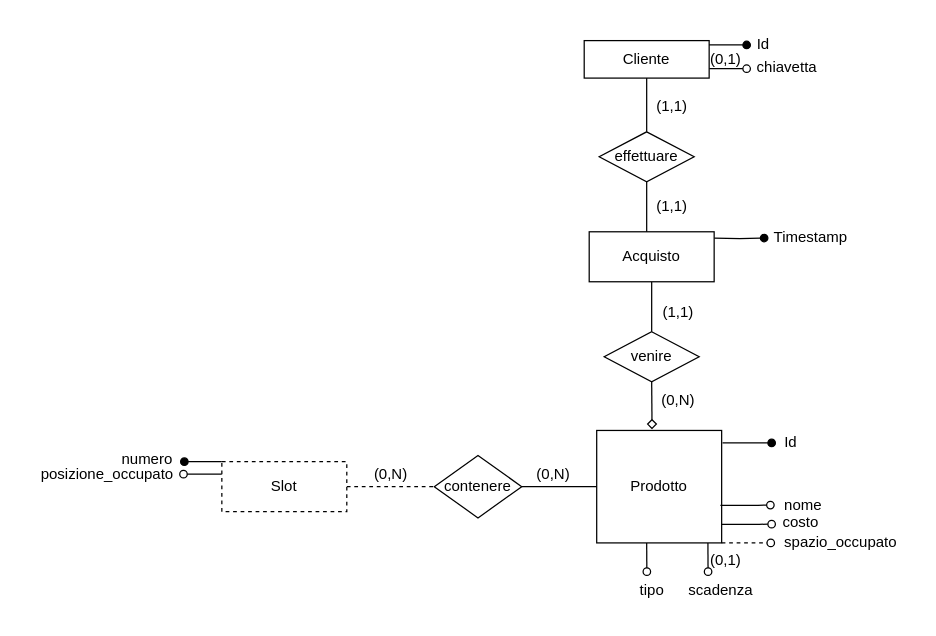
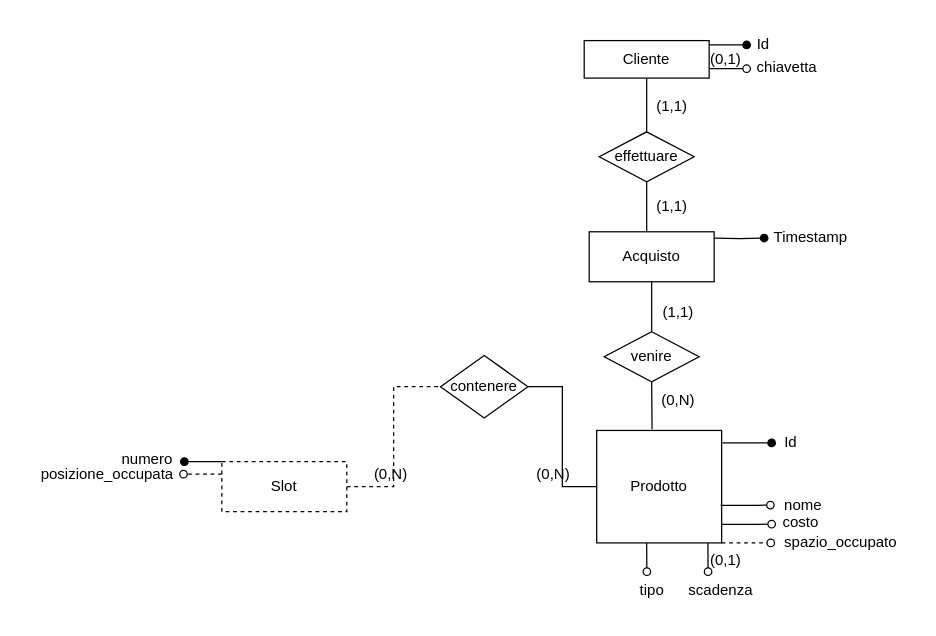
edge "venire" -> "Prodotto": arrowhead diamond -> none
node "posizione_occupato": label "posizione_occupato" -> "posizione_occupata"
edge "Slot" -> "numero": style solid -> dashed
node "contenere": moved (478, 487) -> (484, 387)
